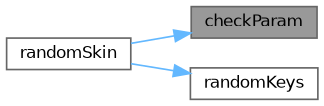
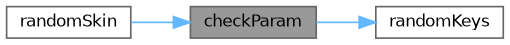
edge "randomSkin" -> "randomKeys": now "checkParam" -> "randomKeys"
